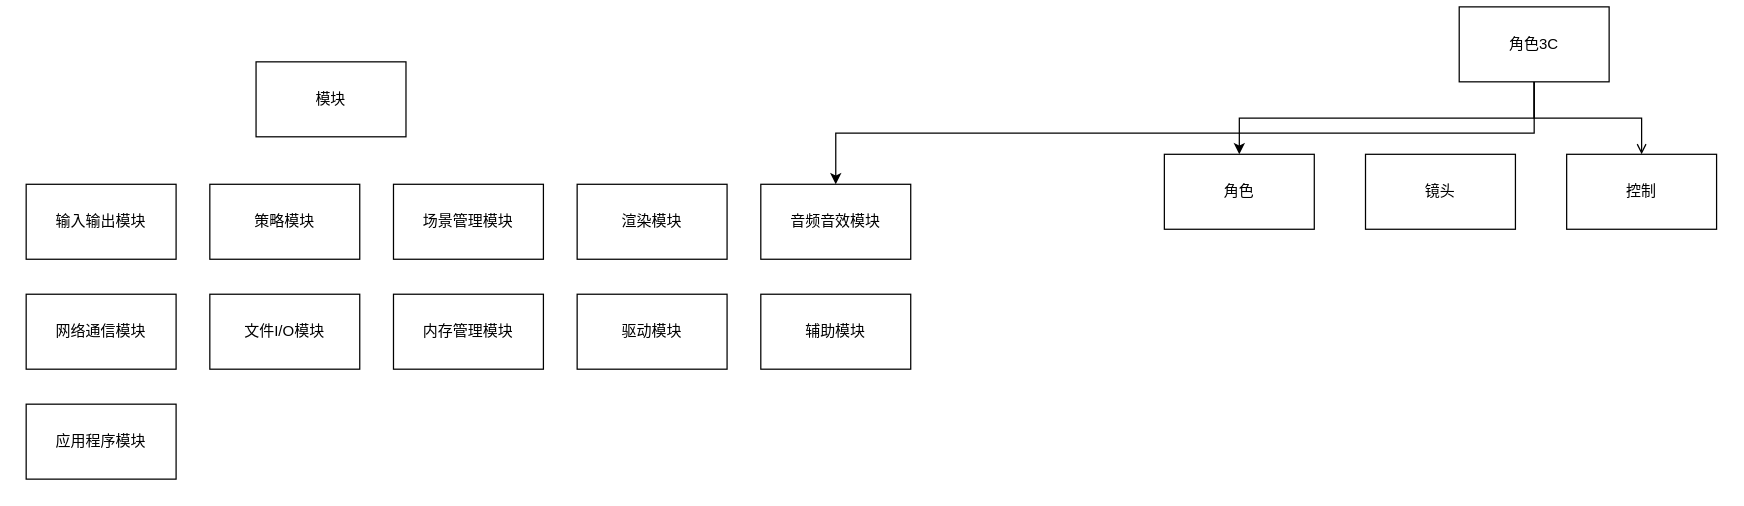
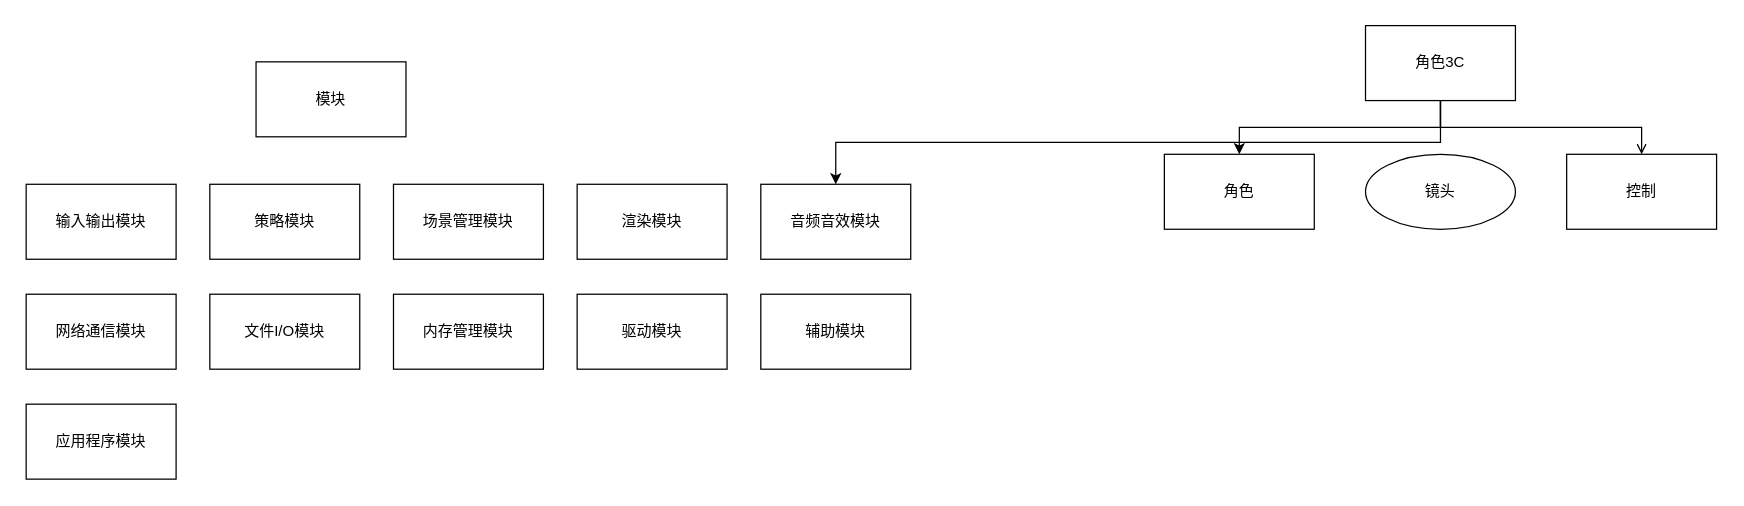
node "角色3C": moved (1534, 44) -> (1441, 63)
node "镜头": shape rectangle -> ellipse
